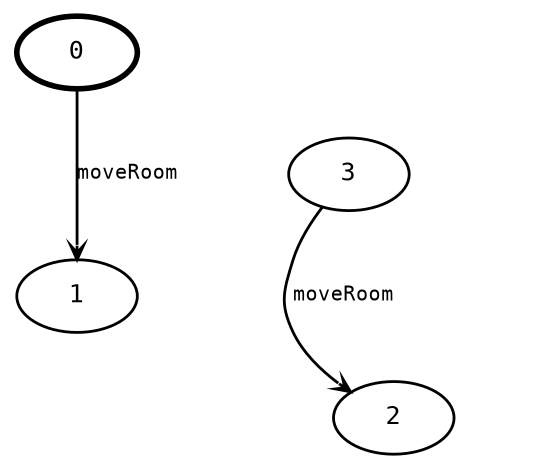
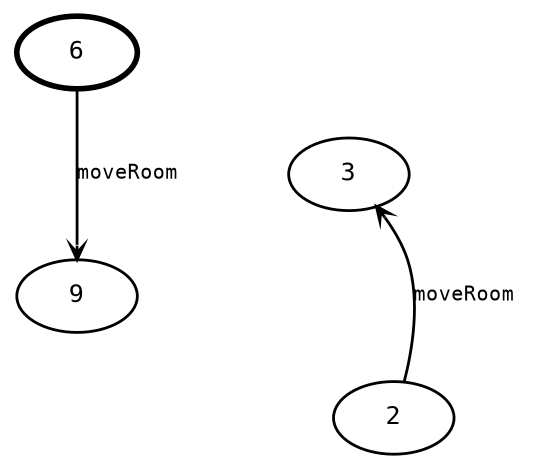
node "0": label "0" -> "6"
node "1": label "1" -> "9"
edge "3" -> "2": reversed
